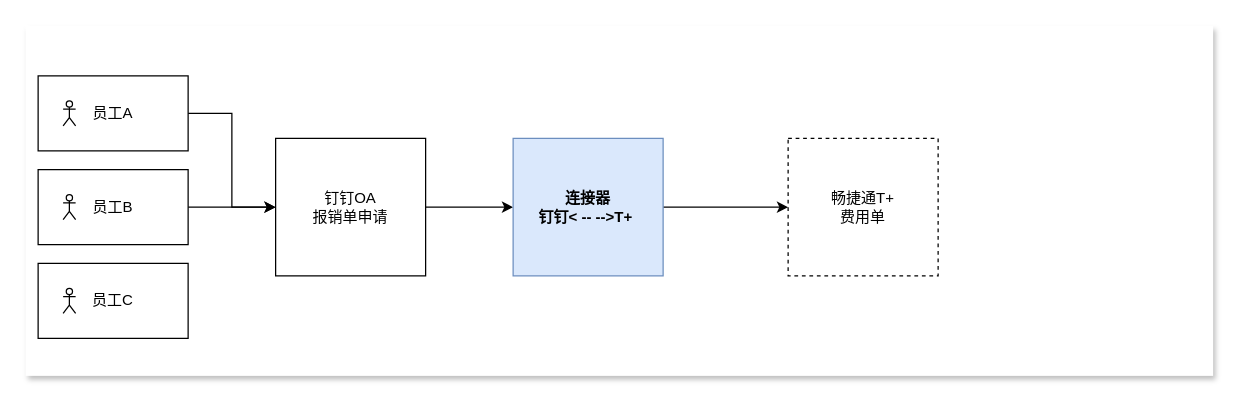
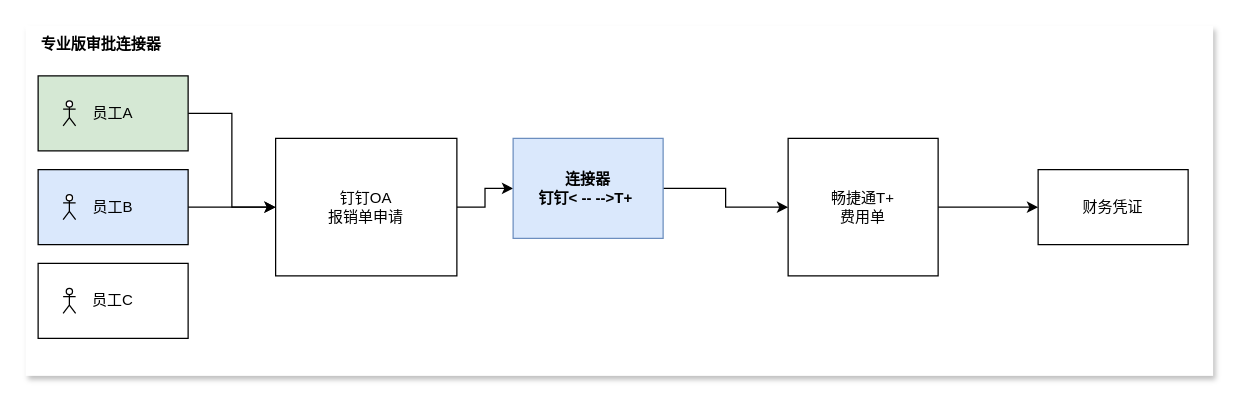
node "专业版审批连接器": added
node "员工A": fillcolor #ffffff -> #d5e8d4
node "员工B": fillcolor #ffffff -> #dae8fc
node "钉钉OA 报销单申请": size 150x138 -> 181x138
node "连接器 钉钉< -- -->T+": size 150x138 -> 150x100
node "畅捷通T+ 费用单": style dashed -> solid
edge "畅捷通T+ 费用单" -> "财务凭证": added
node "财务凭证": added
